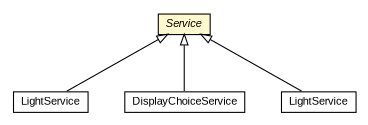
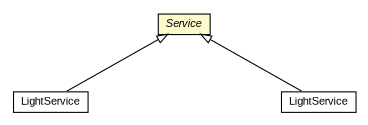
node "DisplayChoiceService": removed
